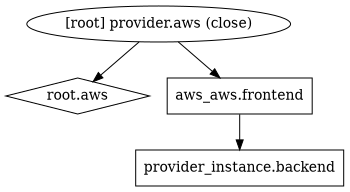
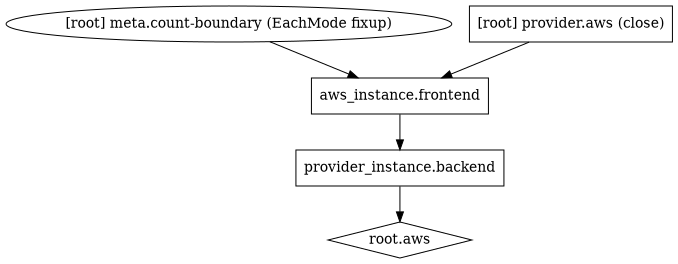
node "[root] provider.aws (close)": shape ellipse -> box
node "[root] meta.count-boundary (EachMode fixup)": added
edge "[root] provider.aws (close)" -> "root.aws": now "provider_instance.backend" -> "root.aws"
node "aws_aws.frontend": label "aws_aws.frontend" -> "aws_instance.frontend"
